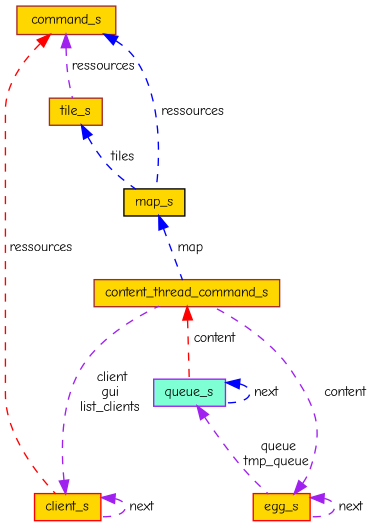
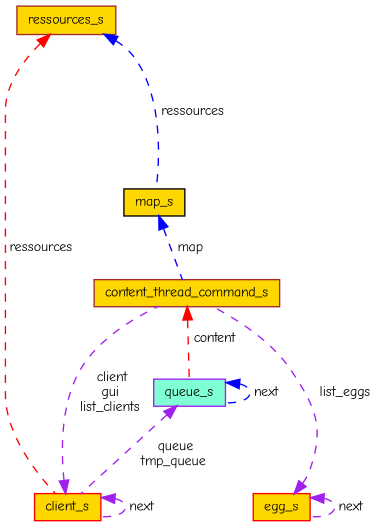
node "command_s": label "command_s" -> "ressources_s"
node "tile_s": removed
edge "content_thread_command_s" -> "egg_s": label " content" -> " list_eggs"
edge "egg_s" -> "queue_s": now "client_s" -> "queue_s"
